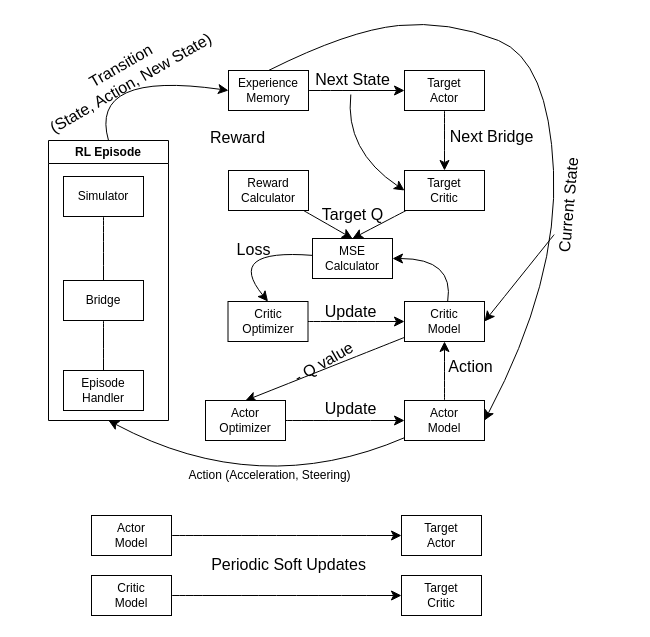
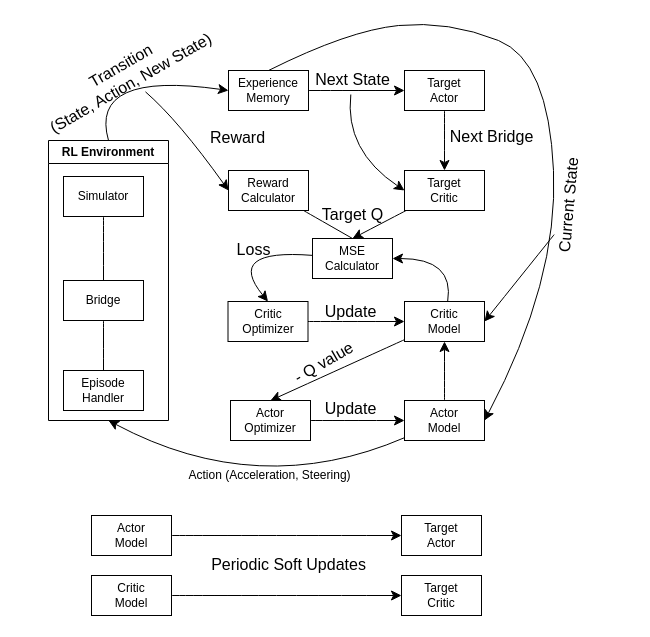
edge "Transition (State, Action, New State)" -> "Reward Calculator": added
node "RL Episode": label "RL Episode" -> "RL Environment"
edge "Reward Calculator" -> "MSE Calculator": arrowhead classic -> none
node "Action": removed
node "Actor Optimizer": moved (246, 421) -> (271, 421)
